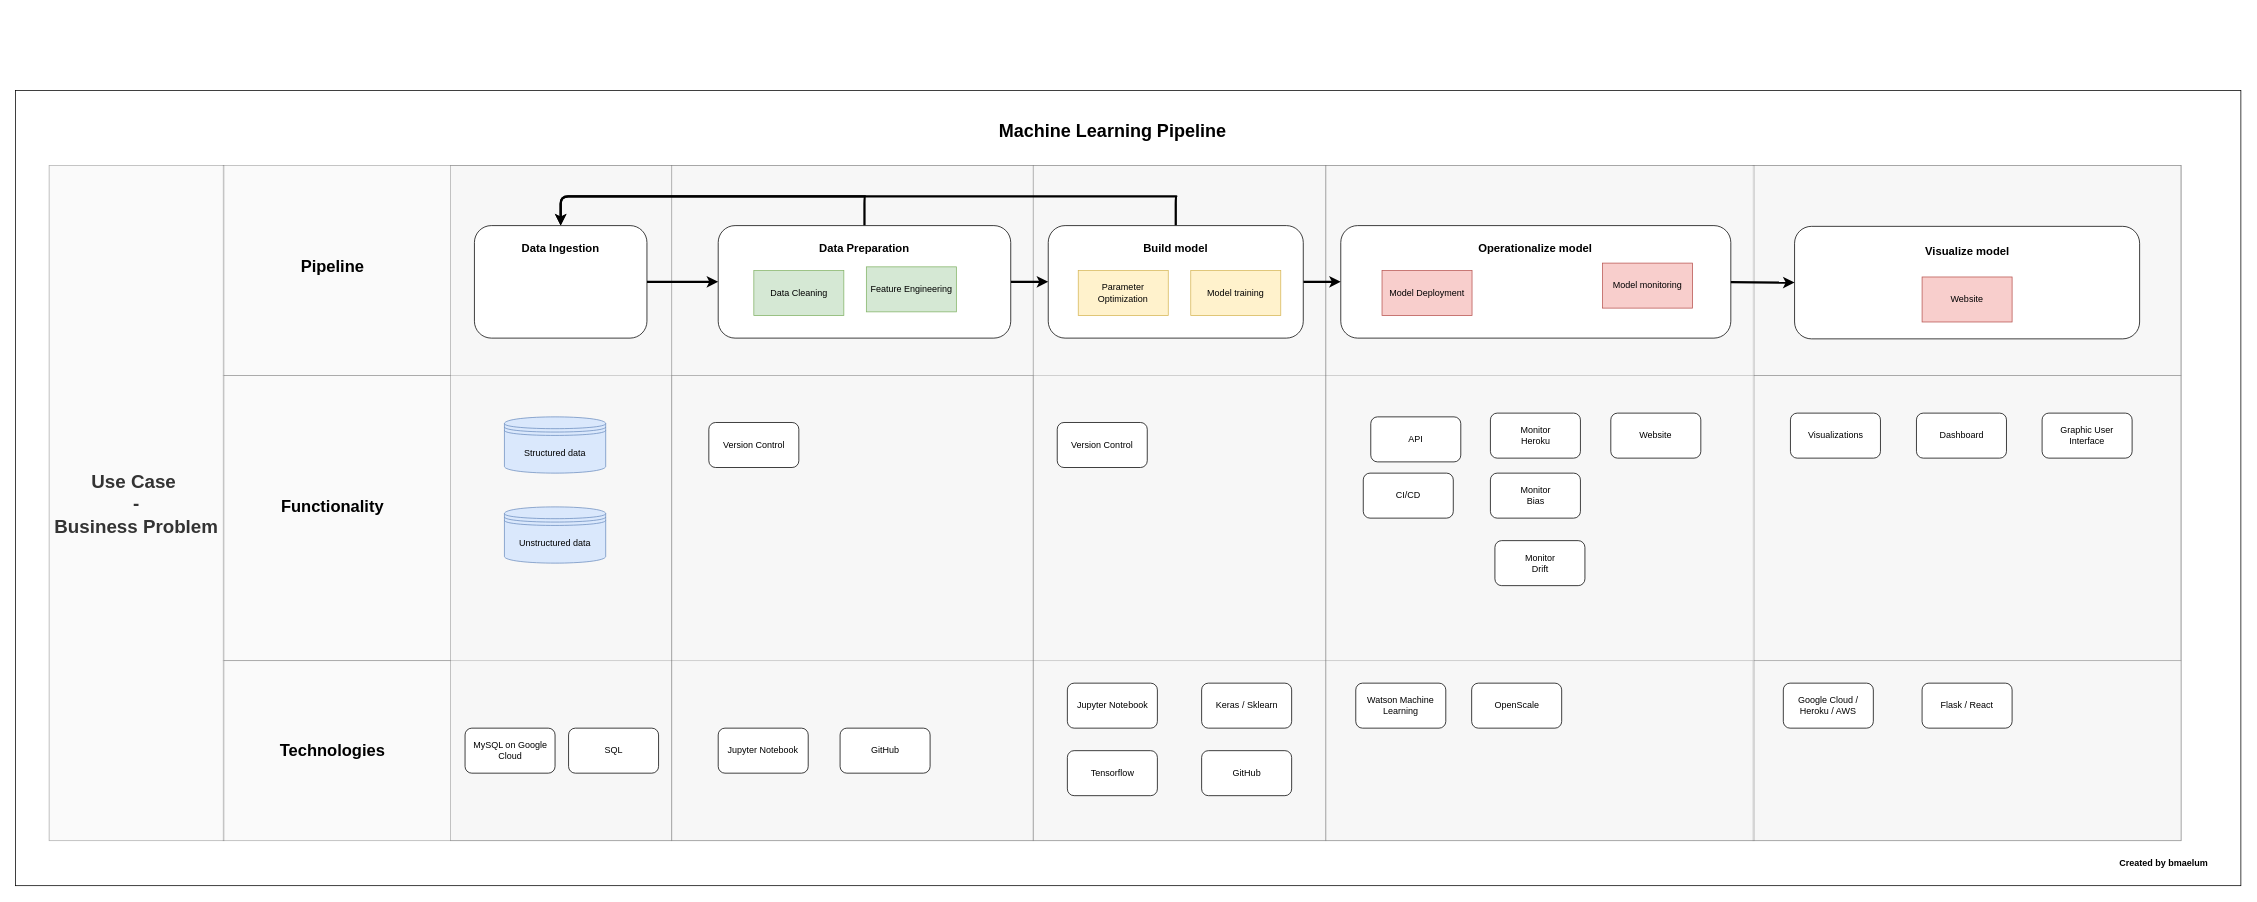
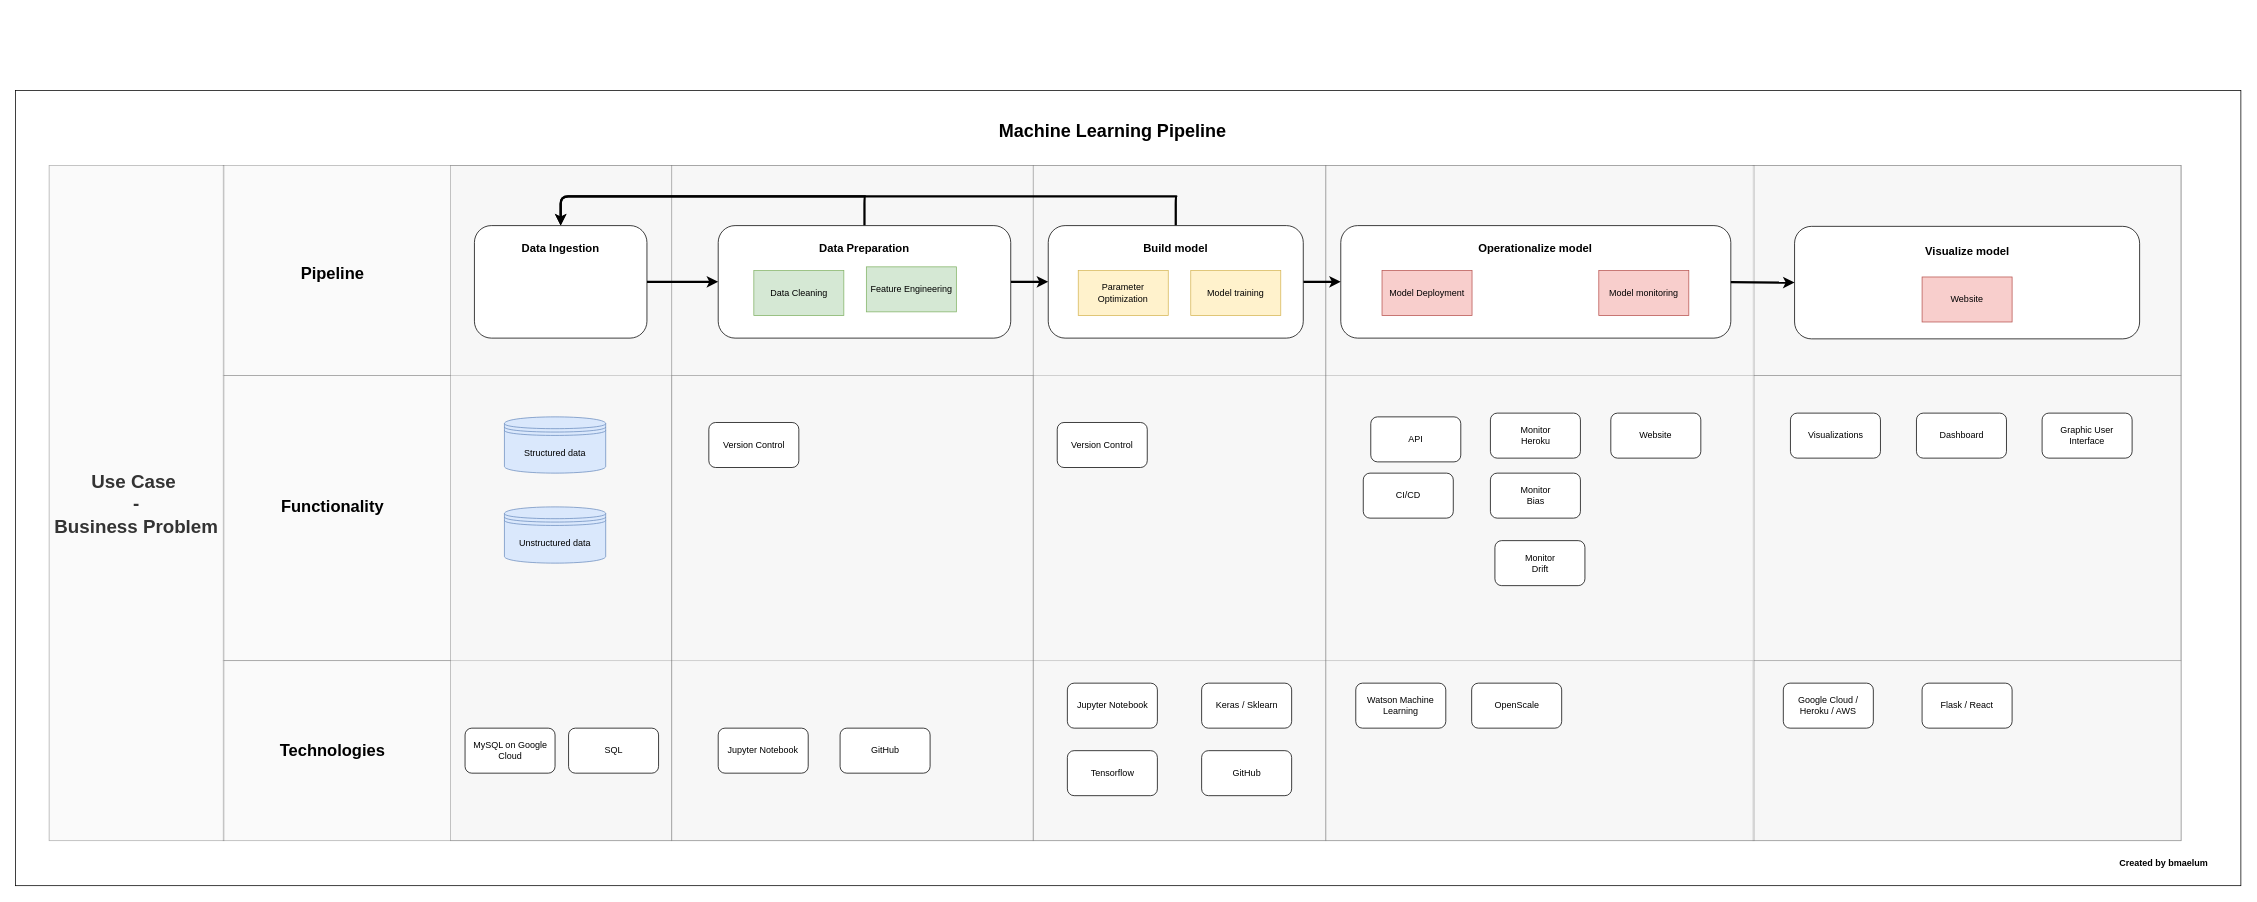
node "Pipeline": moved (332, 267) -> (332, 274)
node "Model monitoring": moved (1647, 285) -> (1644, 293)
